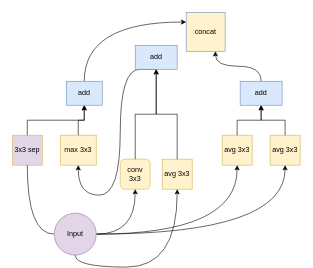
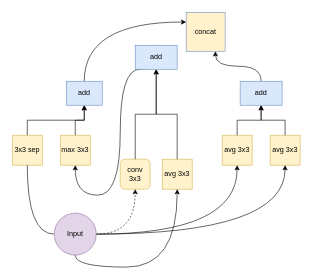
node "3x3 sep": fillcolor #e1d5e7 -> #fff2cc
node "max 3x3": size 36x30 -> 30x30
edge "Input" -> "conv 3x3": style solid -> dashed
